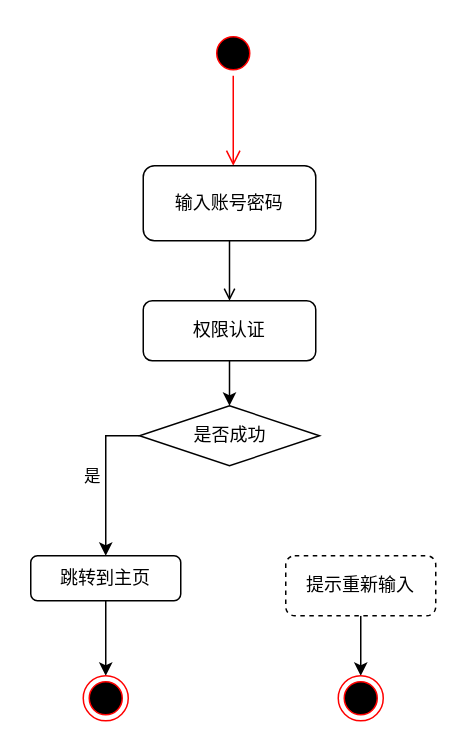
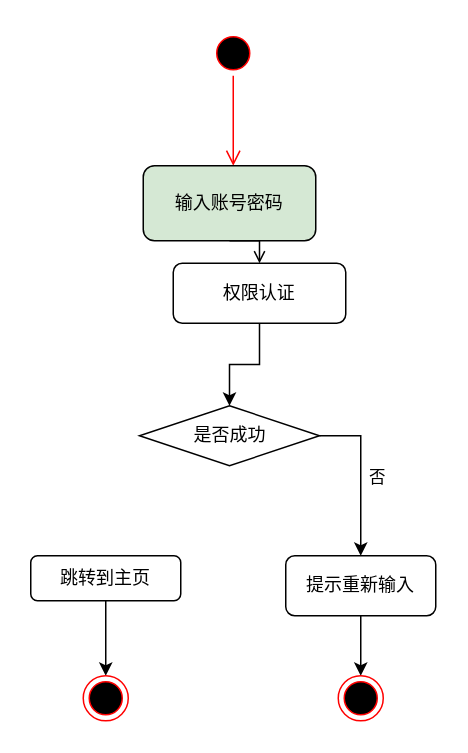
node "输入账号密码": fillcolor #ffffff -> #d5e8d4
node "权限认证": moved (230, 331) -> (260, 293)
edge "是否成功" -> "提示重新输入": added, label "否"
edge "是否成功" -> "跳转到主页": removed, label "是"
node "提示重新输入": style dashed -> solid
